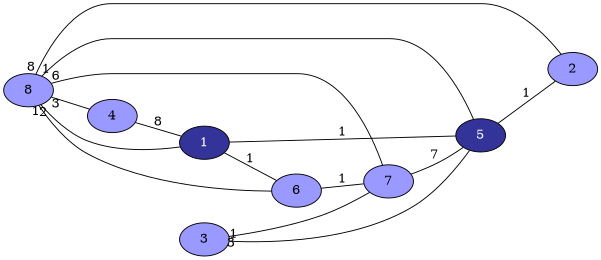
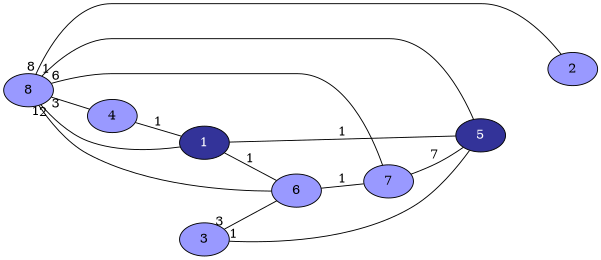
edge "2" -- "5": removed, label "1"
edge "4" -- "1": label "8" -> "1"
edge "7" -- "3": now "6" -- "3"
